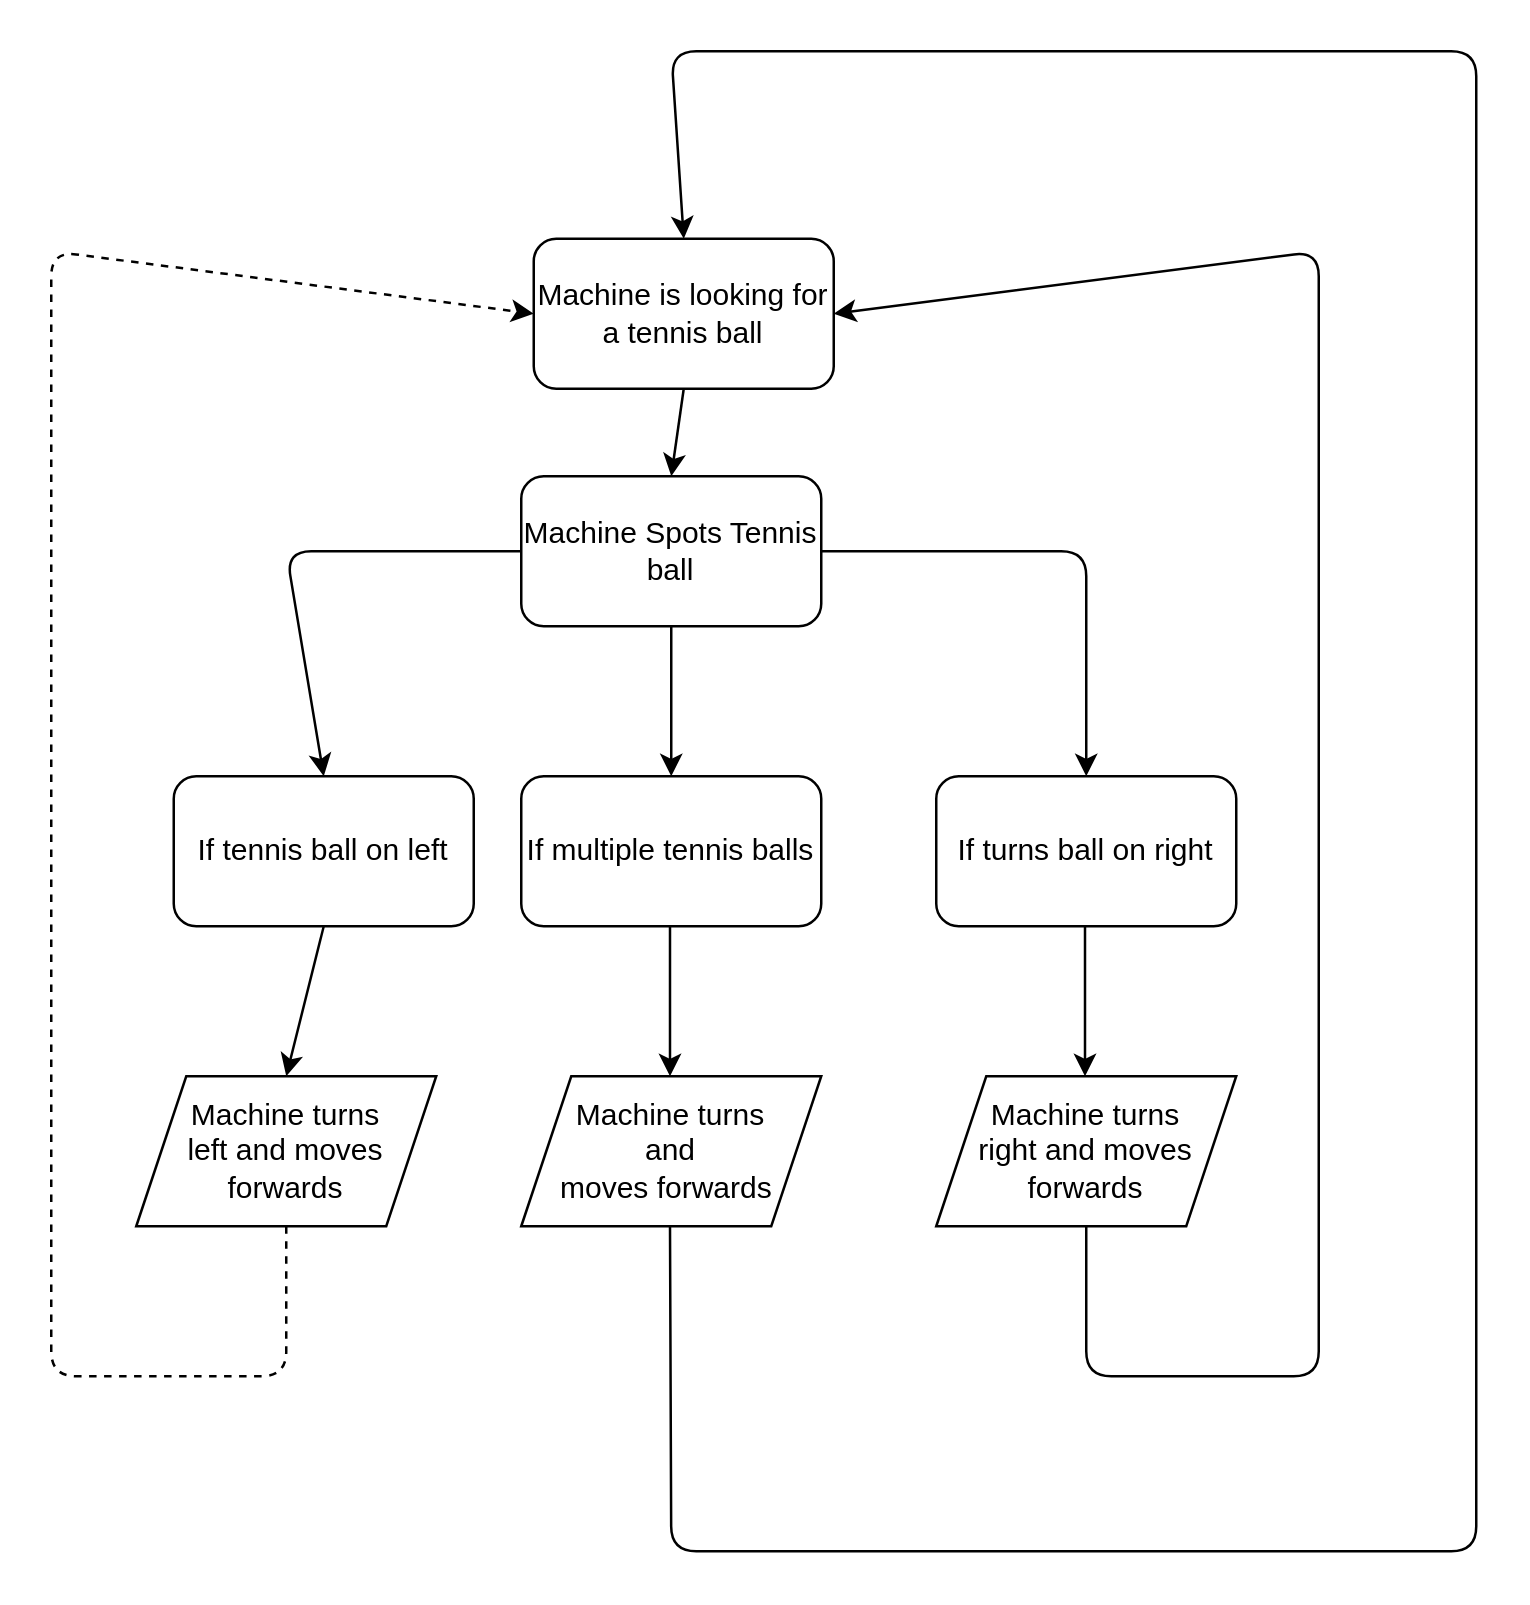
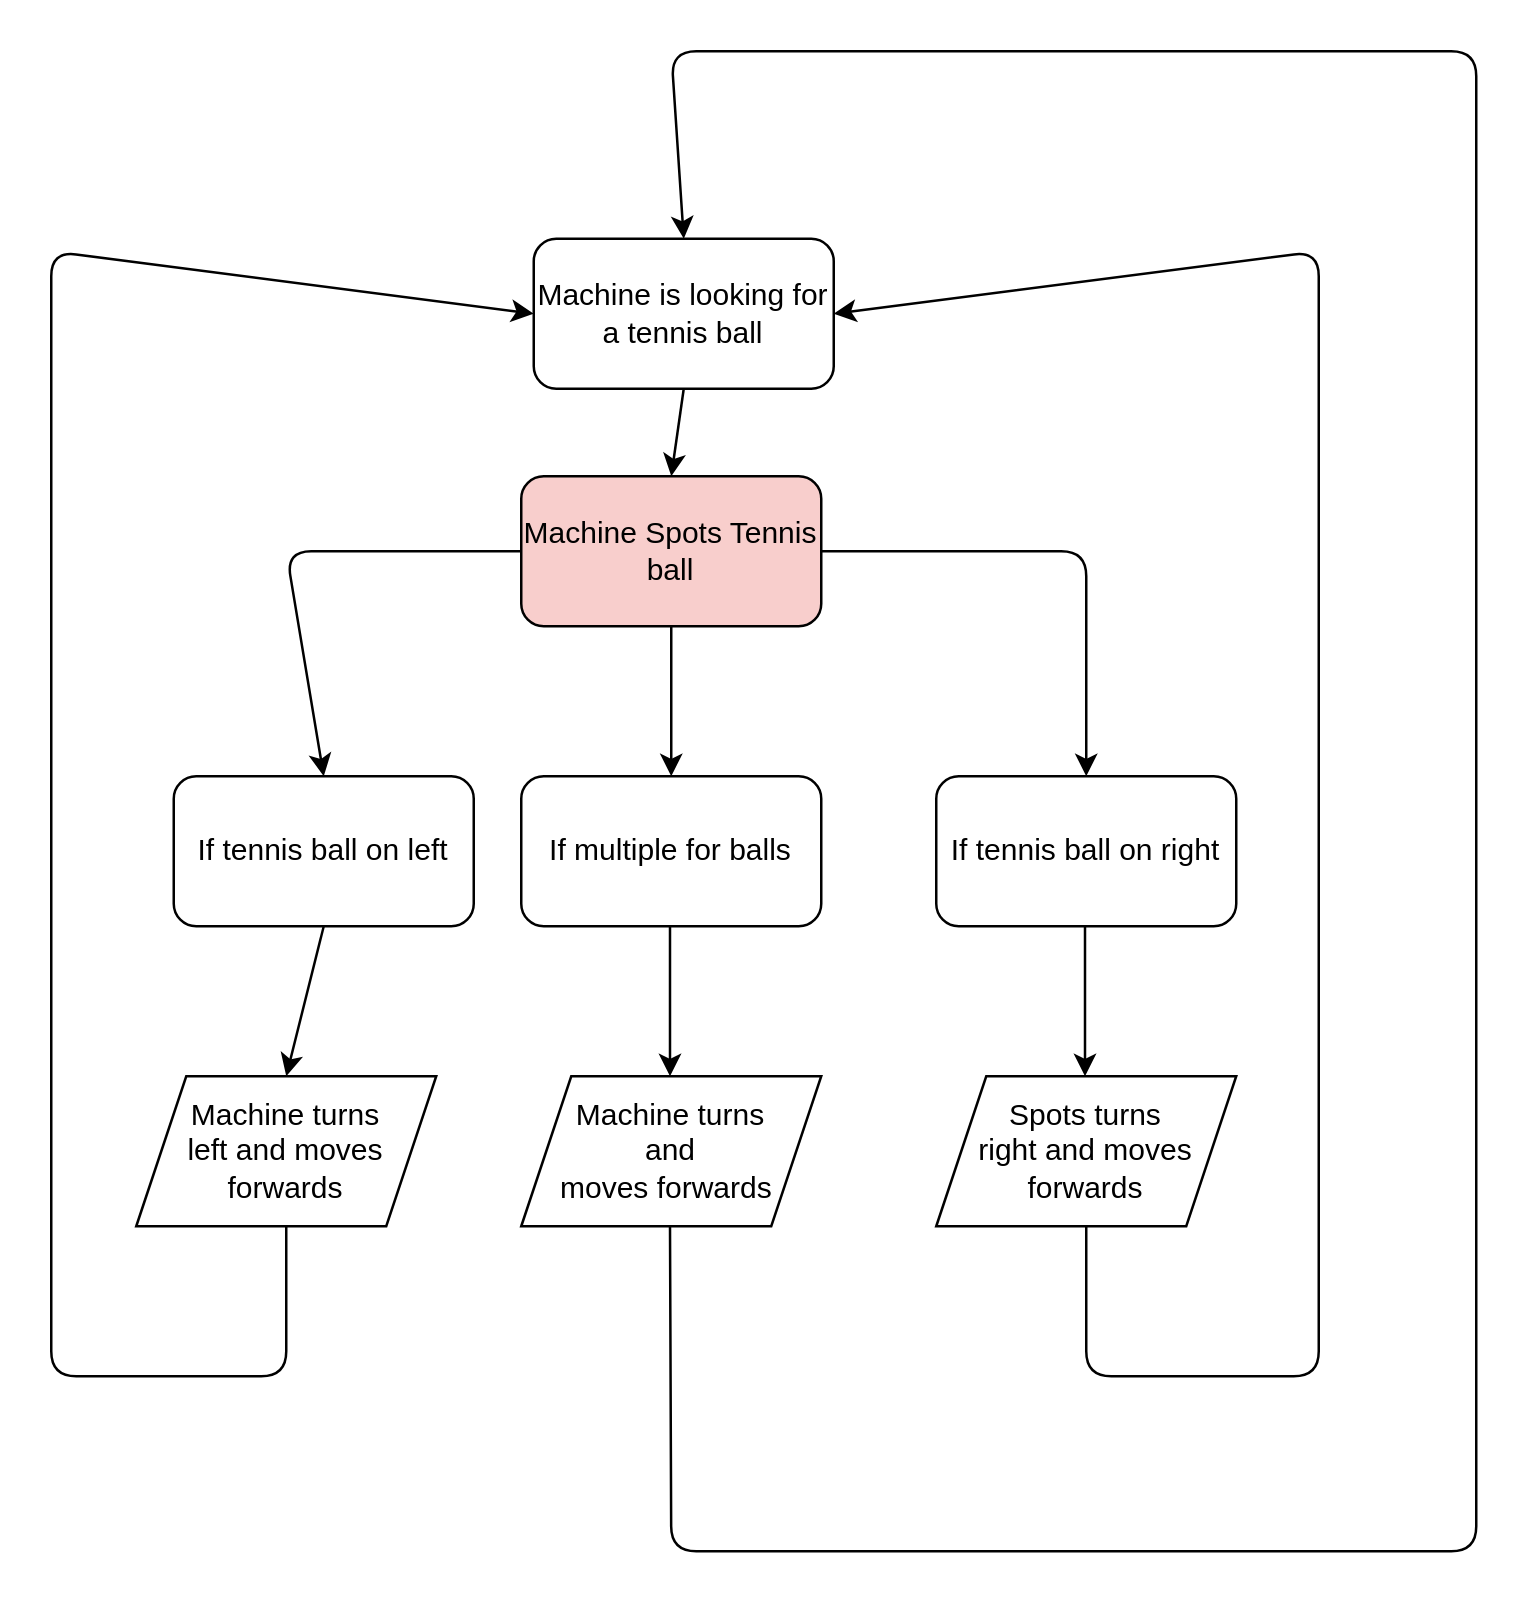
node "Machine Spots Tennis ball": fillcolor #ffffff -> #f8cecc
edge "Machine turns left and moves forwards" -> "Machine is looking for a tennis ball": style dashed -> solid
node "If multiple tennis balls": label "If multiple tennis balls" -> "If multiple for balls"
node "If turns ball on right": label "If turns ball on right" -> "If tennis ball on right"
node "Machine turns right and moves forwards": label "Machine turns right and moves forwards" -> "Spots turns right and moves forwards"
